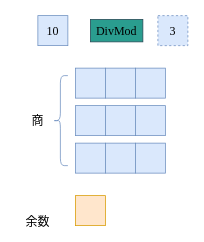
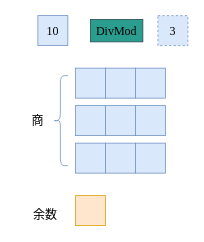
node "余数": moved (38, 222) -> (45, 214)
